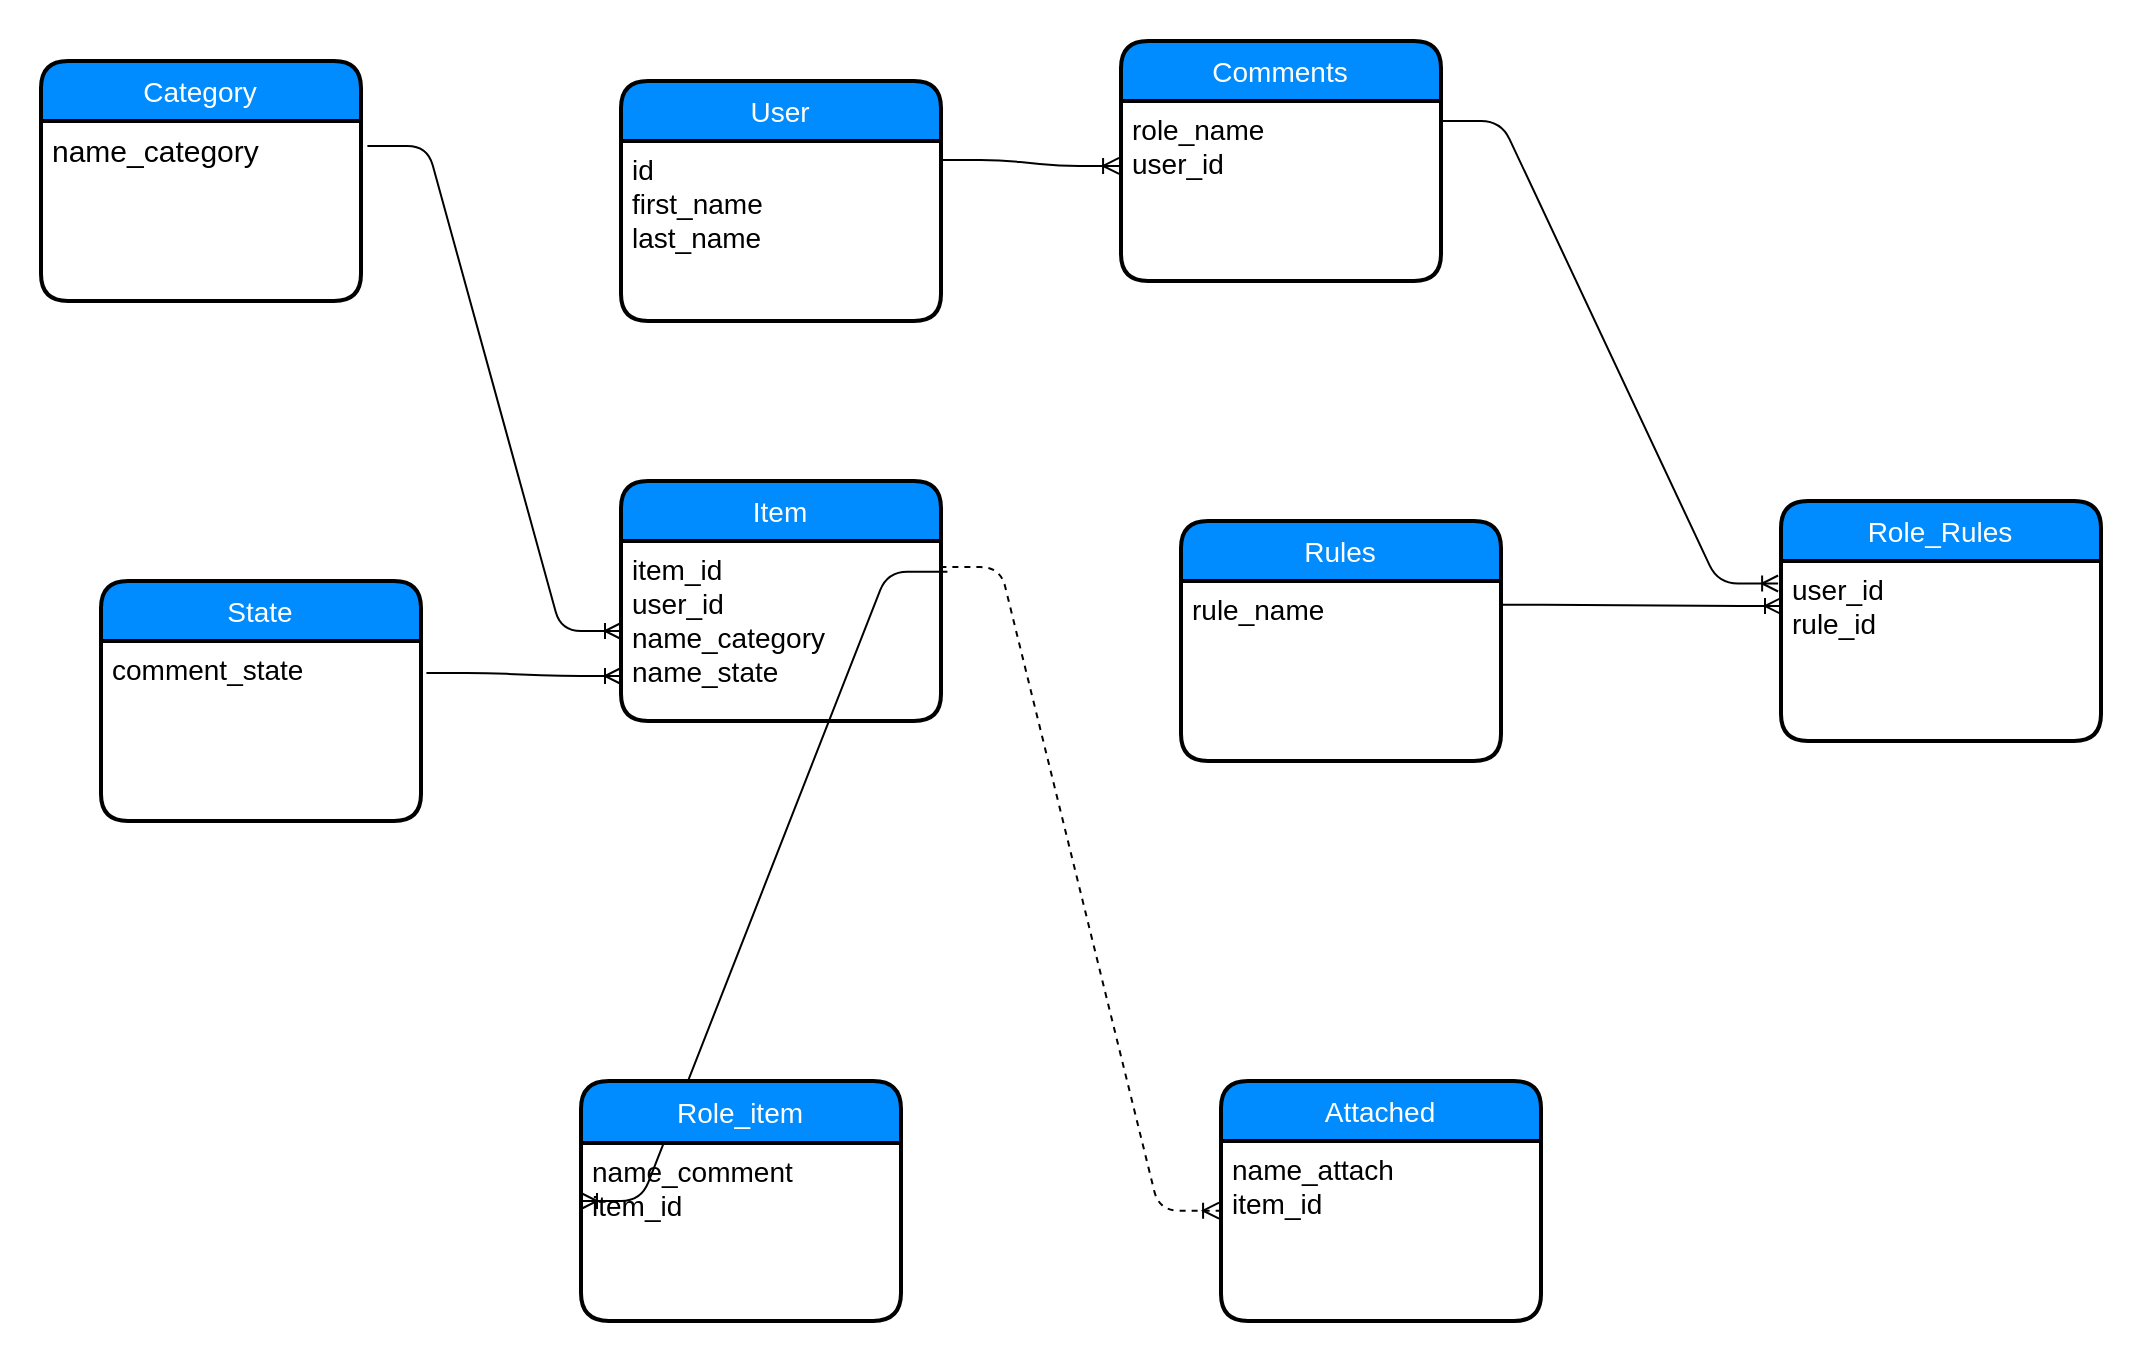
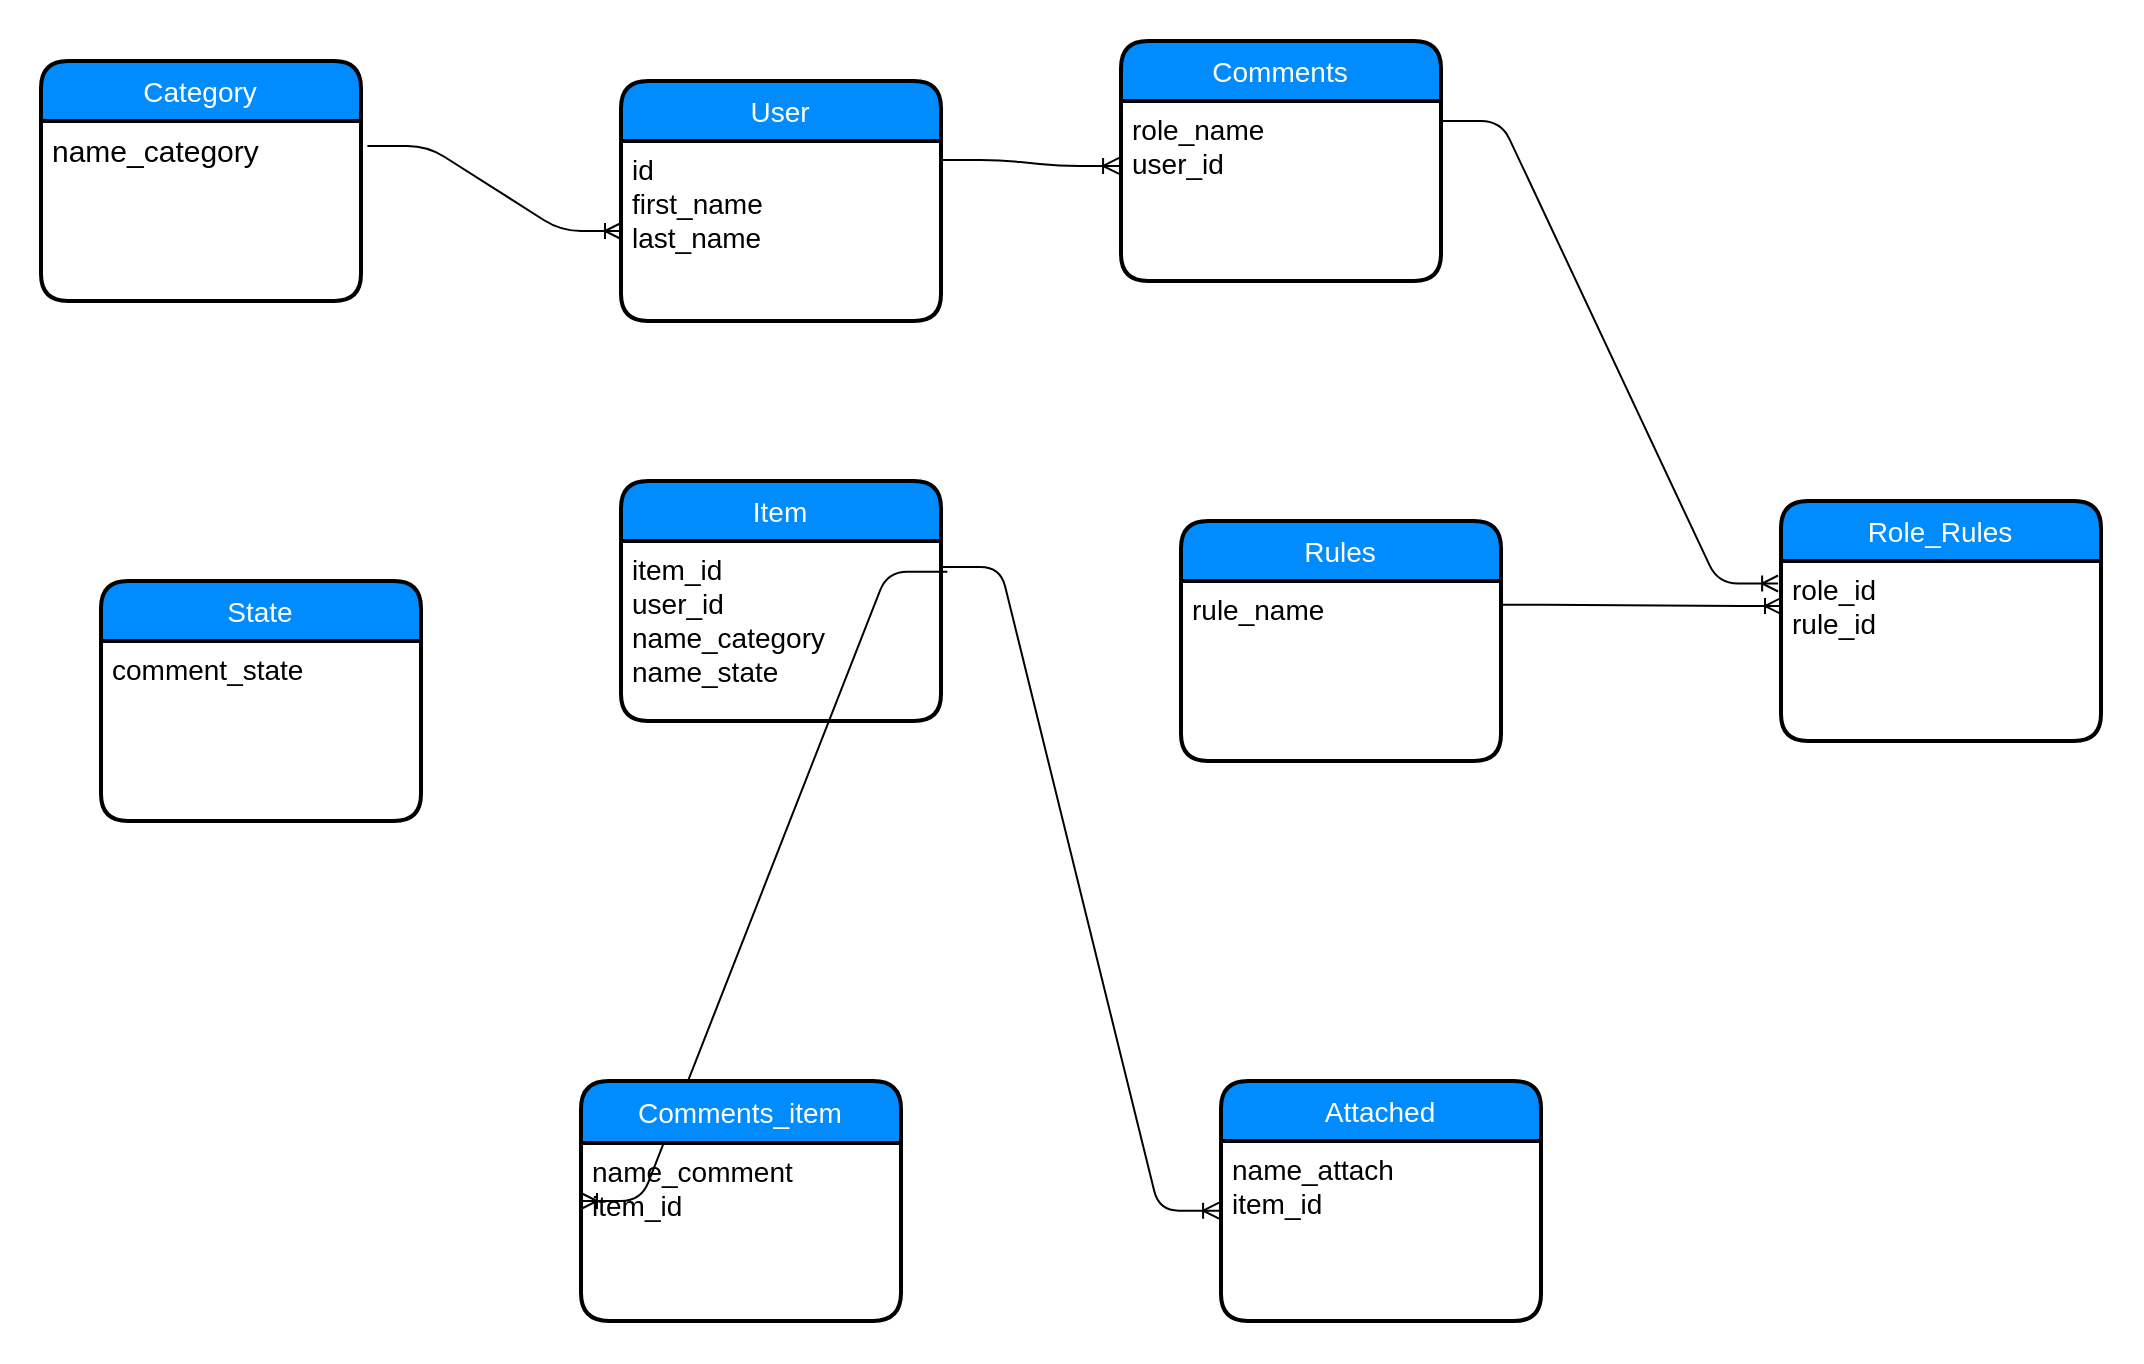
edge "name_category" -> "item_id user_id name_category name_state": now "name_category" -> "id first_name last_name"
node "user_id rule_id": label "user_id rule_id" -> "role_id rule_id"
edge "comment_state" -> "item_id user_id name_category name_state": removed
edge "item_id user_id name_category name_state" -> "name_attach item_id": style dashed -> solid
node "Role_item": label "Role_item" -> "Comments_item"
